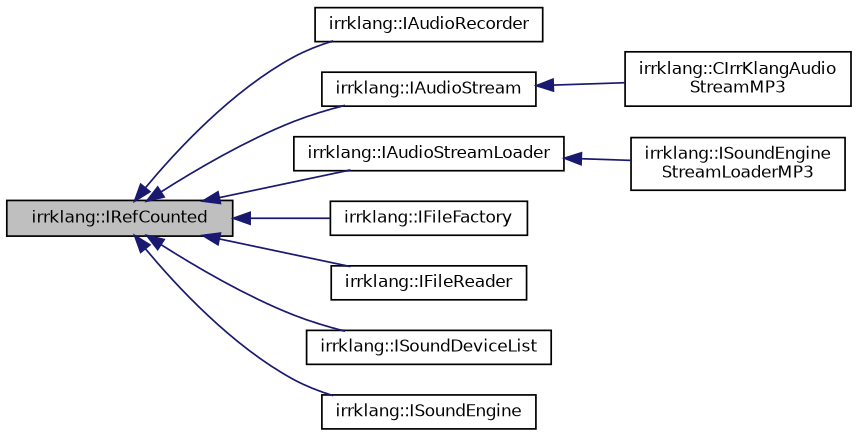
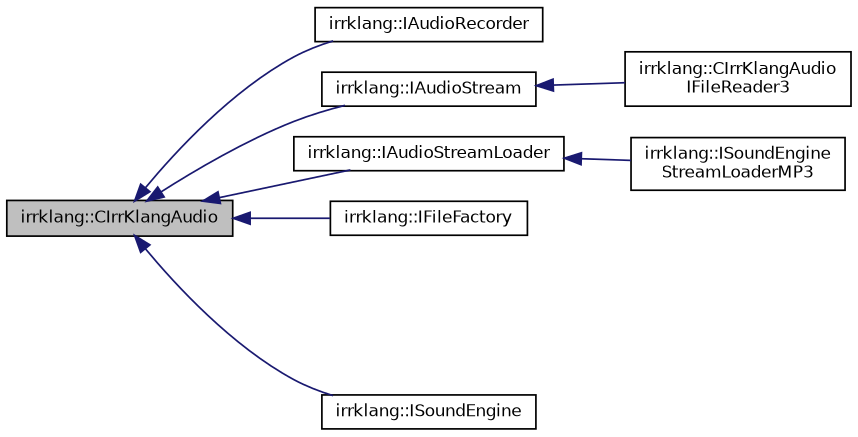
node "irrklang::CIrrKlangAudio StreamMP3": label "irrklang::CIrrKlangAudio StreamMP3" -> "irrklang::CIrrKlangAudio IFileReader3"
node "irrklang::IRefCounted": label "irrklang::IRefCounted" -> "irrklang::CIrrKlangAudio"
node "irrklang::IFileReader": removed
node "irrklang::ISoundDeviceList": removed
